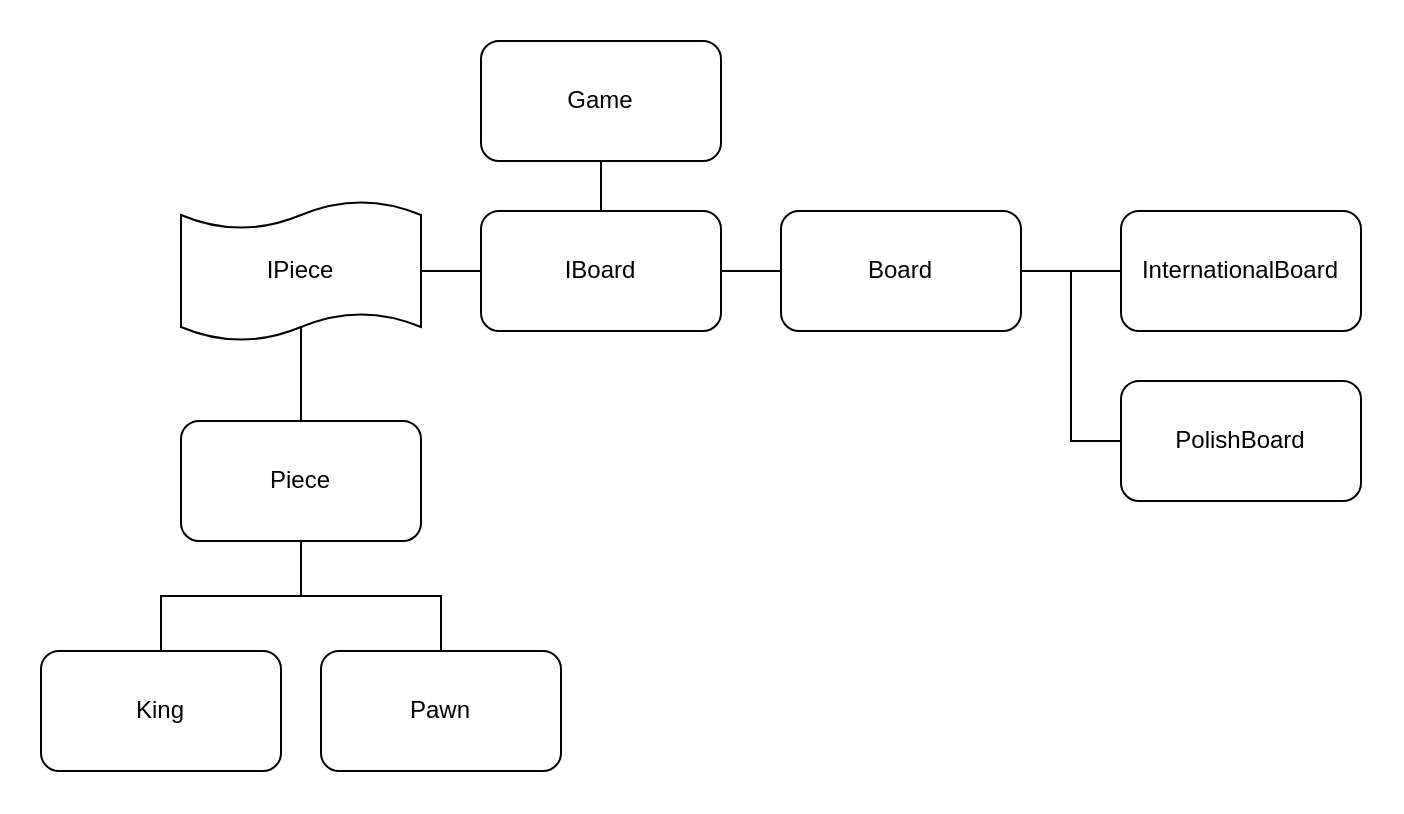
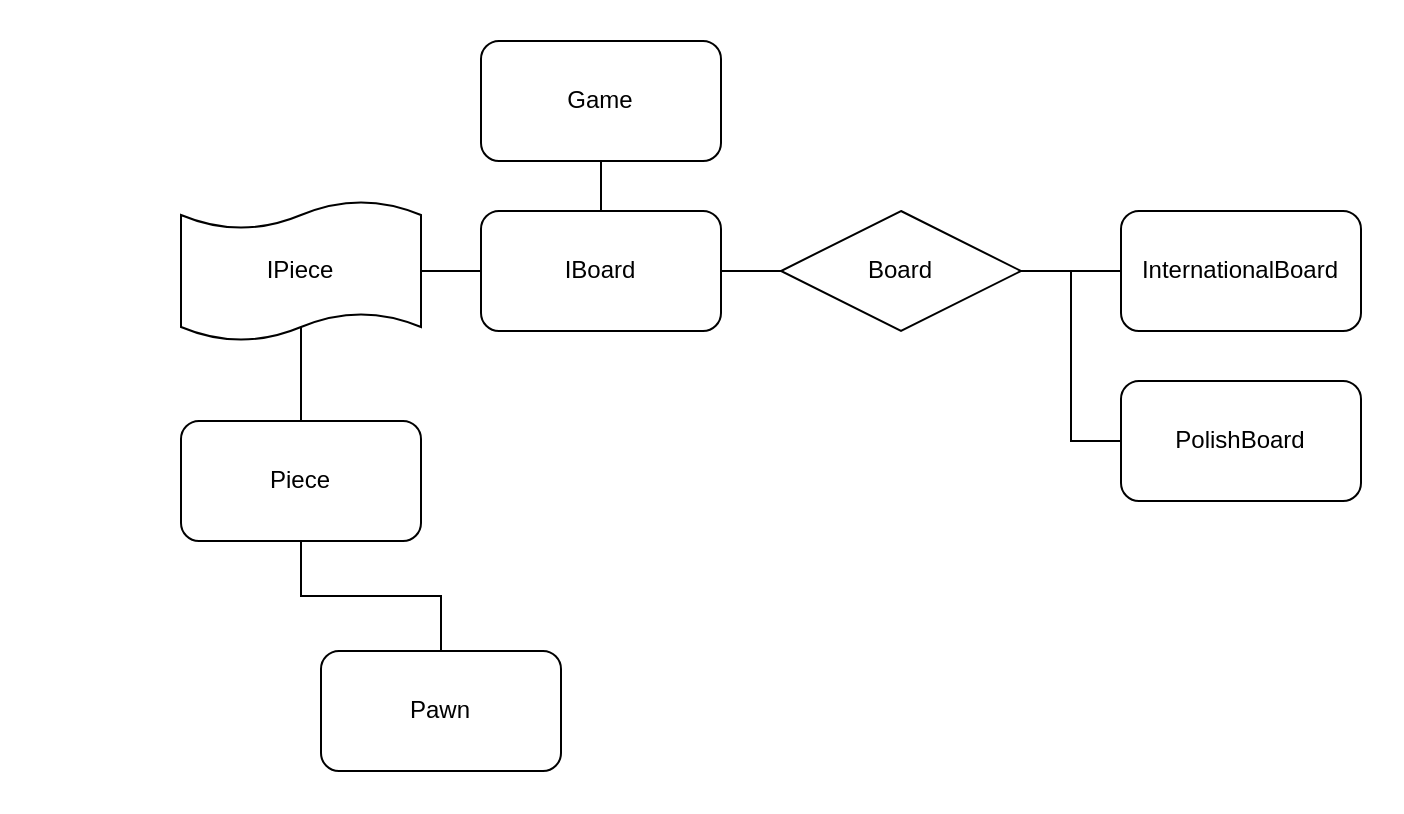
node "Board": shape rounded rectangle -> diamond
edge "Piece" -- "King": removed
node "King": removed
